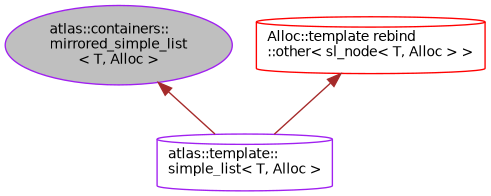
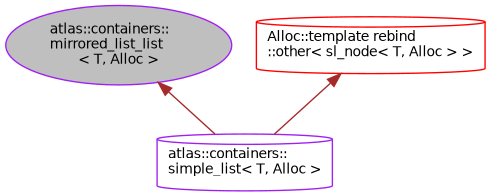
node "atlas::containers:: mirrored_simple_list < T, Alloc >": label "atlas::containers:: mirrored_simple_list < T, Alloc >" -> "atlas::containers:: mirrored_list_list < T, Alloc >"
node "atlas::template:: simple_list< T, Alloc >": label "atlas::template:: simple_list< T, Alloc >" -> "atlas::containers:: simple_list< T, Alloc >"
